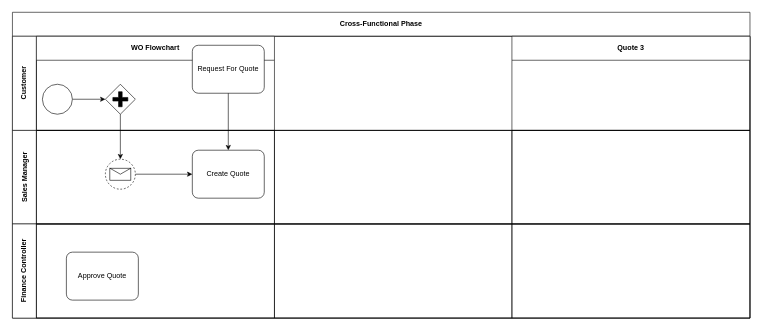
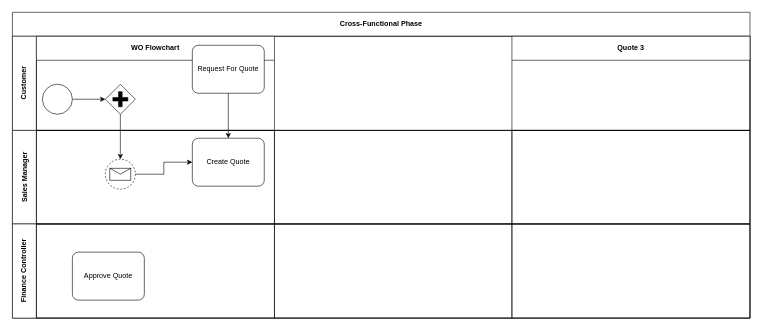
node "Create Quote": moved (228, 174) -> (228, 162)
node "Approve Quote": moved (102, 276) -> (108, 276)
